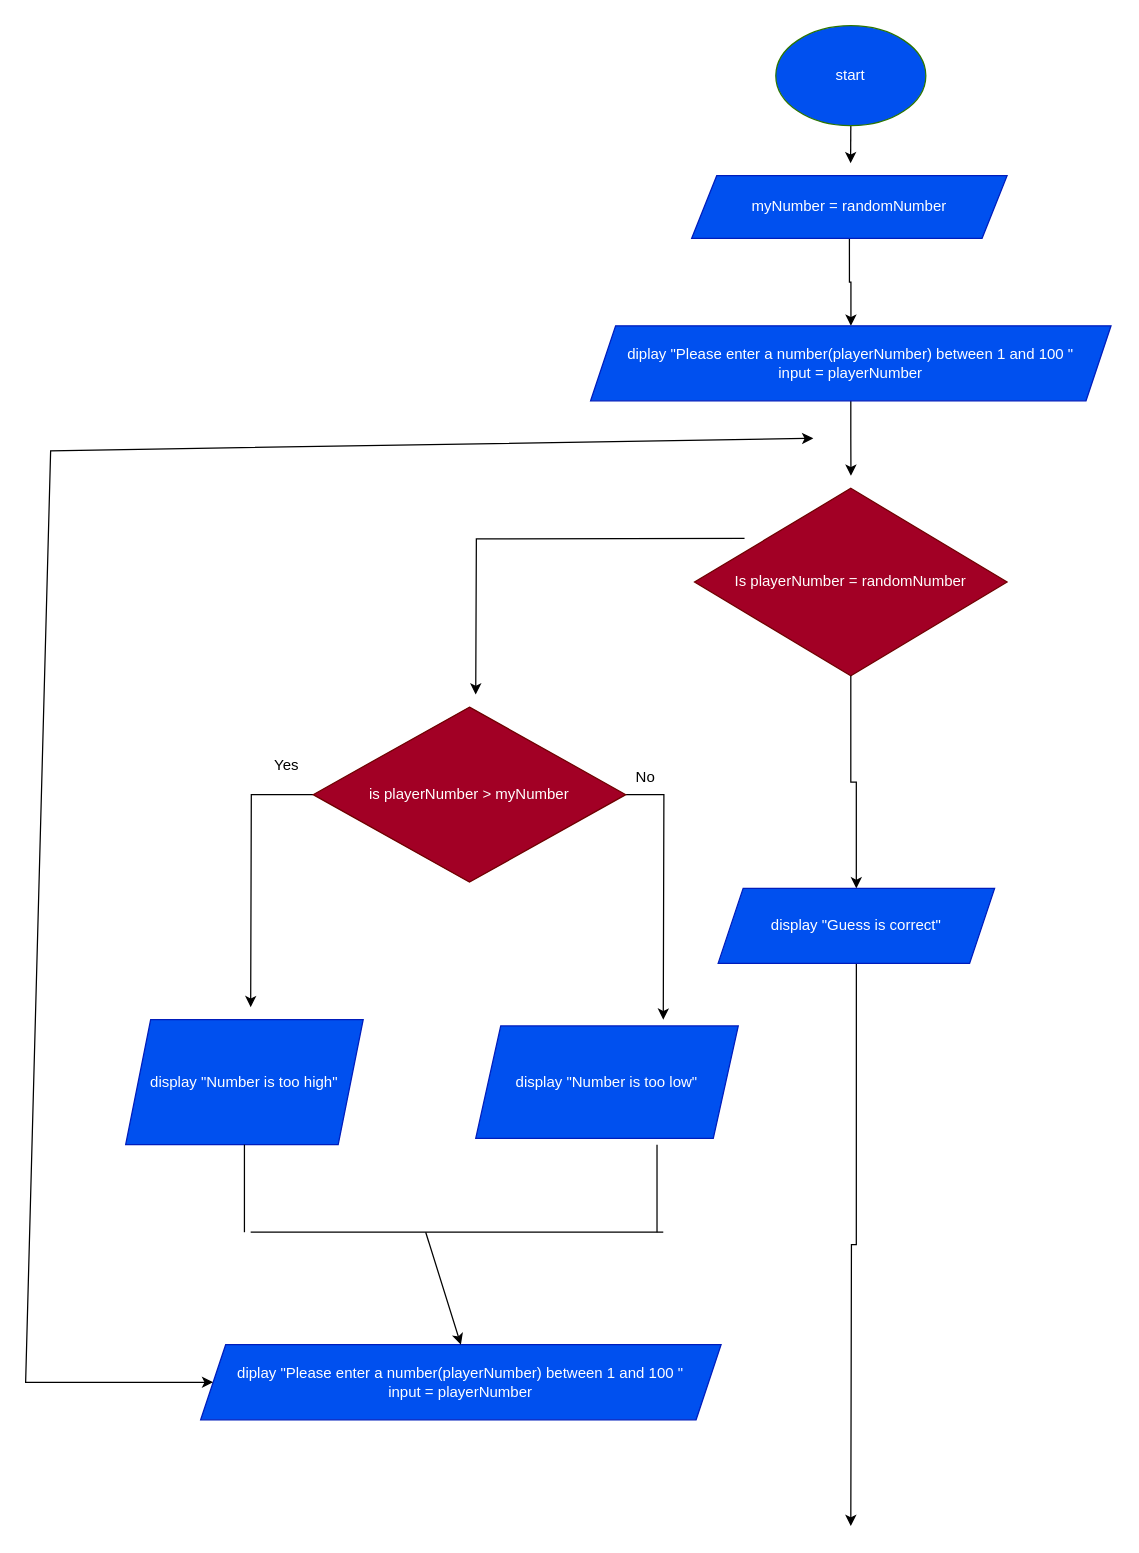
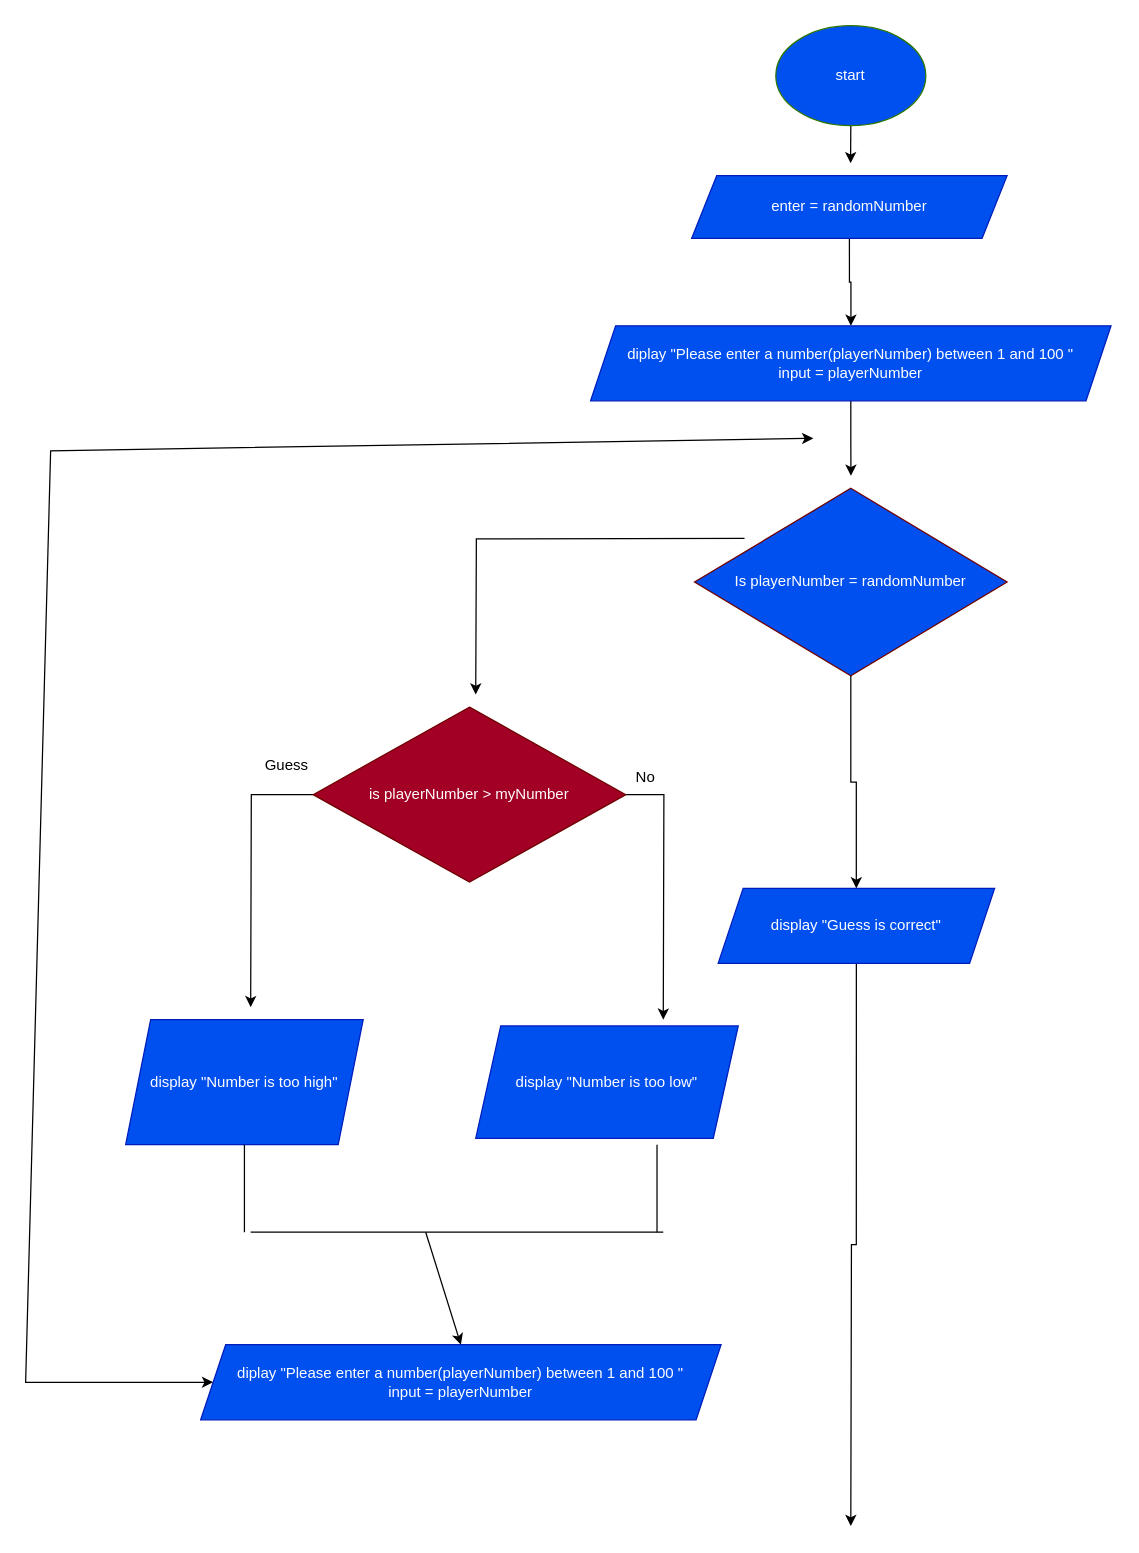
node "myNumber = randomNumber": label "myNumber = randomNumber" -> "enter = randomNumber"
node "Is playerNumber = randomNumber": fillcolor #a20025 -> #0050ef
node "Yes": label "Yes" -> "Guess"
